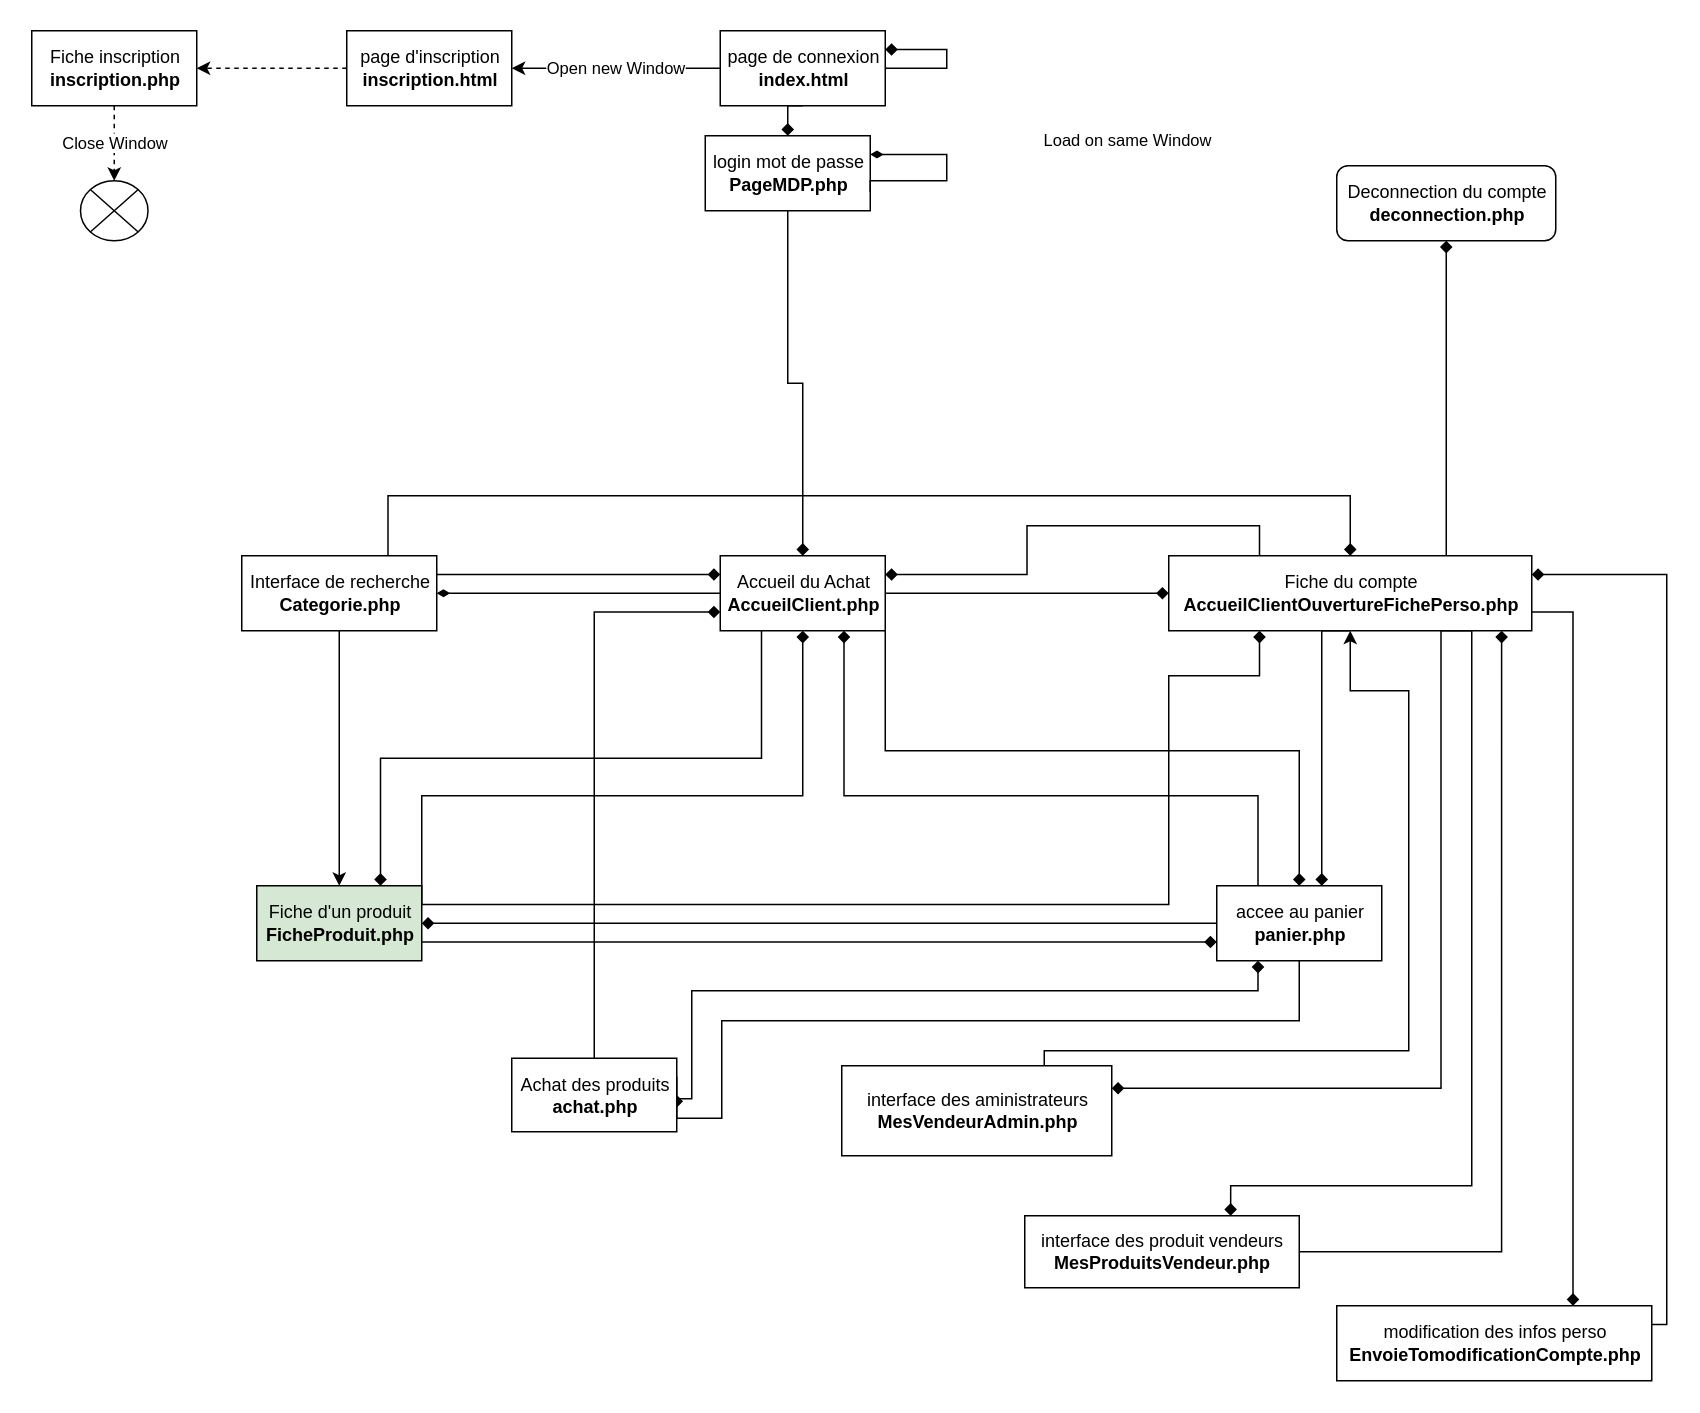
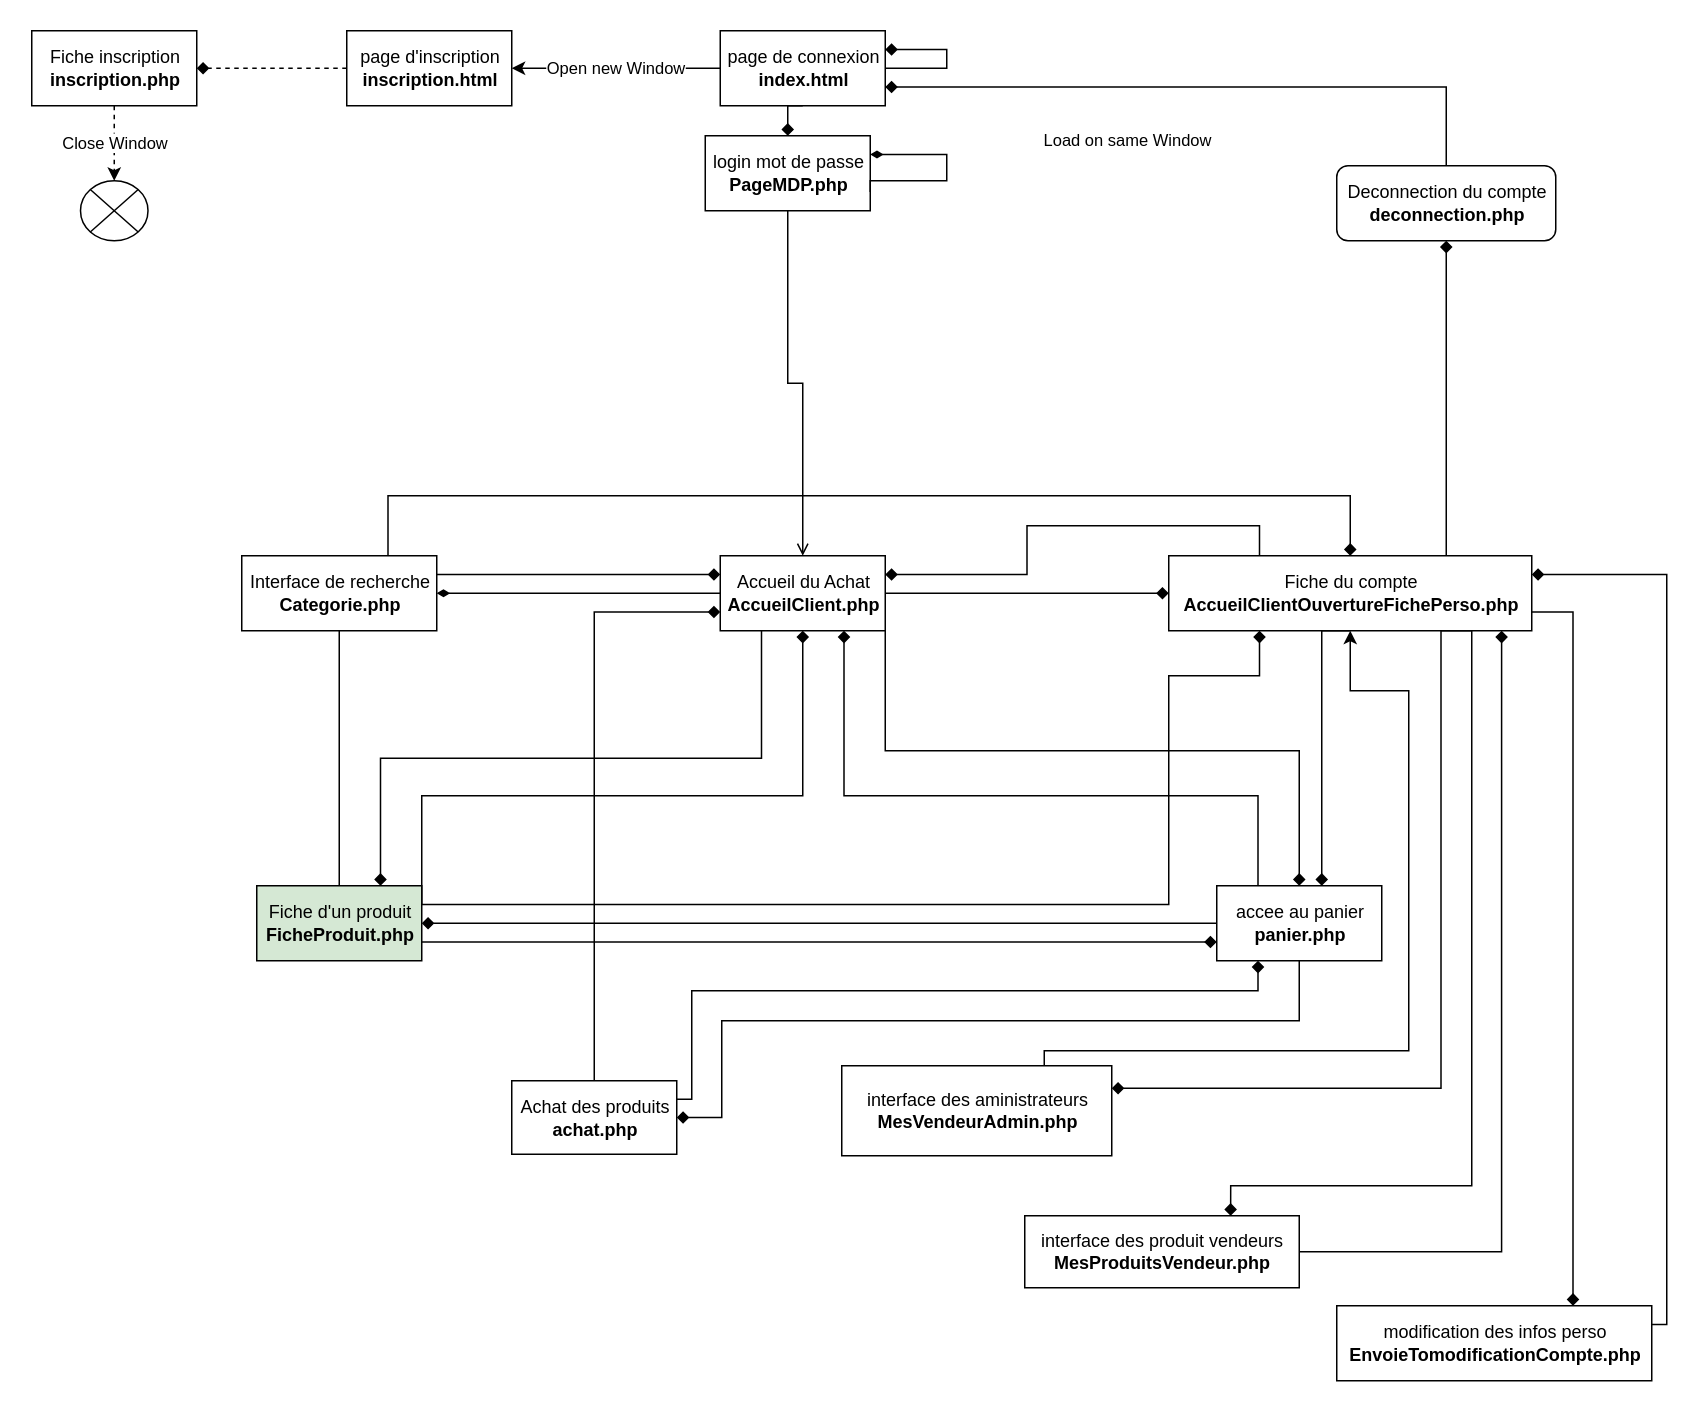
edge "page d'inscription inscription.html" -> "Fiche inscription inscription.php": arrowhead classic -> diamond
edge "Deconnection du compte deconnection.php" -> "page de connexion index.html": added
edge "login mot de passe PageMDP.php" -> "Accueil du Achat AccueilClient.php": arrowhead diamond -> open
edge "Interface de recherche Categorie.php" -> "Fiche d'un produit FicheProduit.php": arrowhead classic -> none
node "Achat des produits achat.php": moved (594, 1095) -> (594, 1118)
